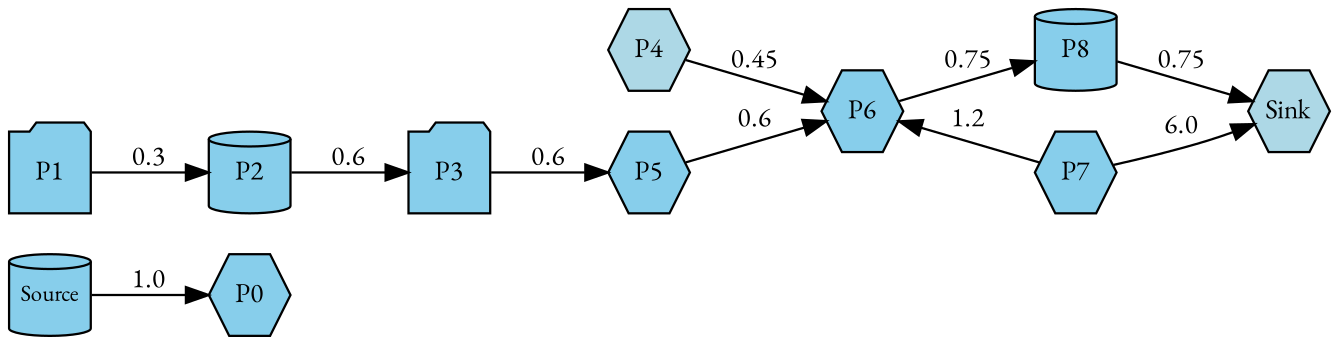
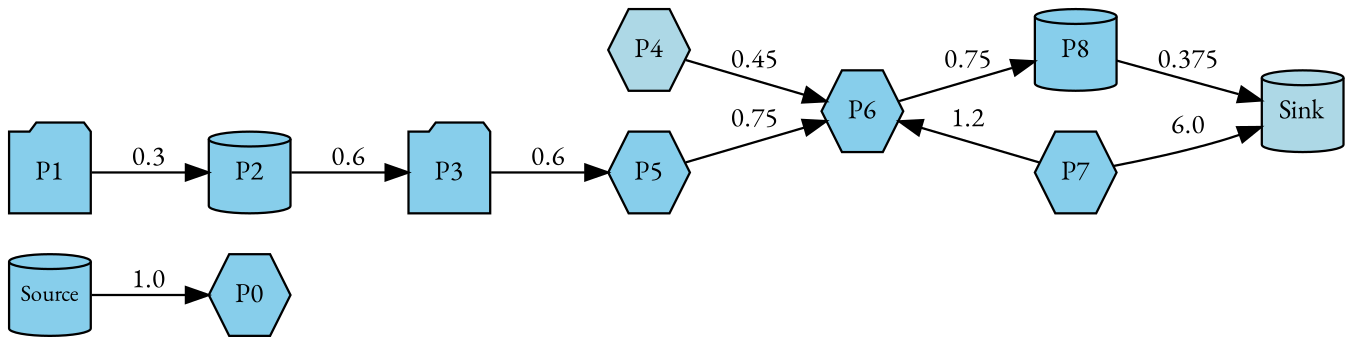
edge "P8" -> "Sink": label "0.75" -> "0.375"
node "Sink": shape hexagon -> cylinder
edge "P5" -> "P6": label "0.6" -> "0.75"
